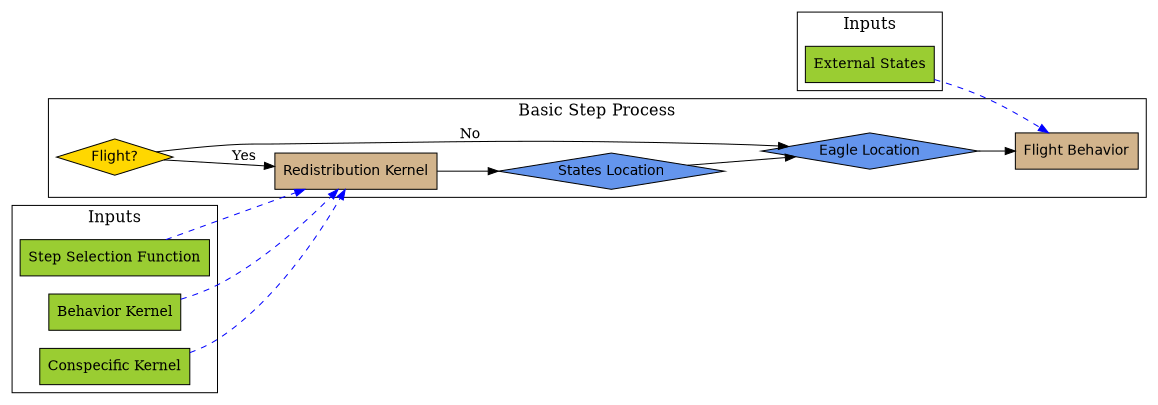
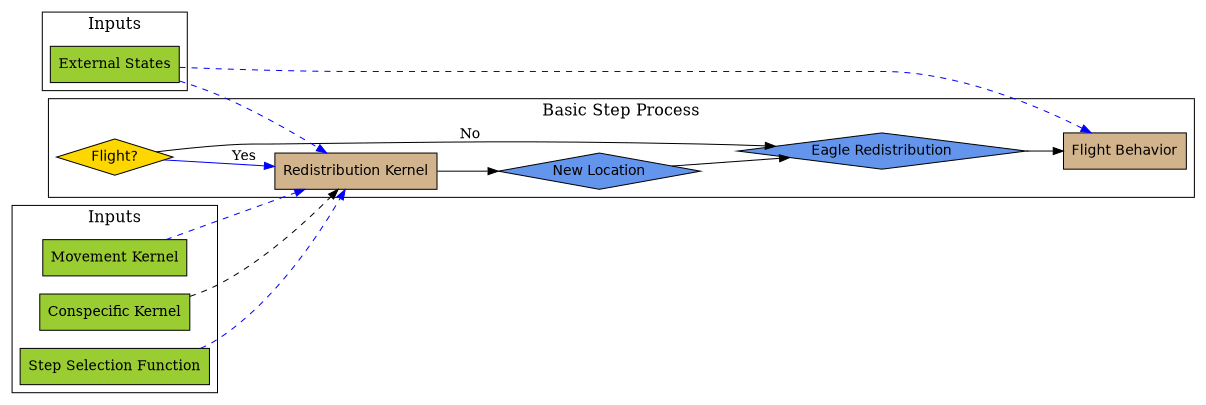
edge "External States" -> "Redistribution Kernel": added
node "Eagle Location": label "Eagle Location" -> "Eagle Redistribution"
edge "Flight?" -> "Redistribution Kernel": color black -> blue
node "States Location": label "States Location" -> "New Location"
edge "Conspecific Kernel" -> "Redistribution Kernel": color blue -> black
node "Behavior Kernel": label "Behavior Kernel" -> "Movement Kernel"
